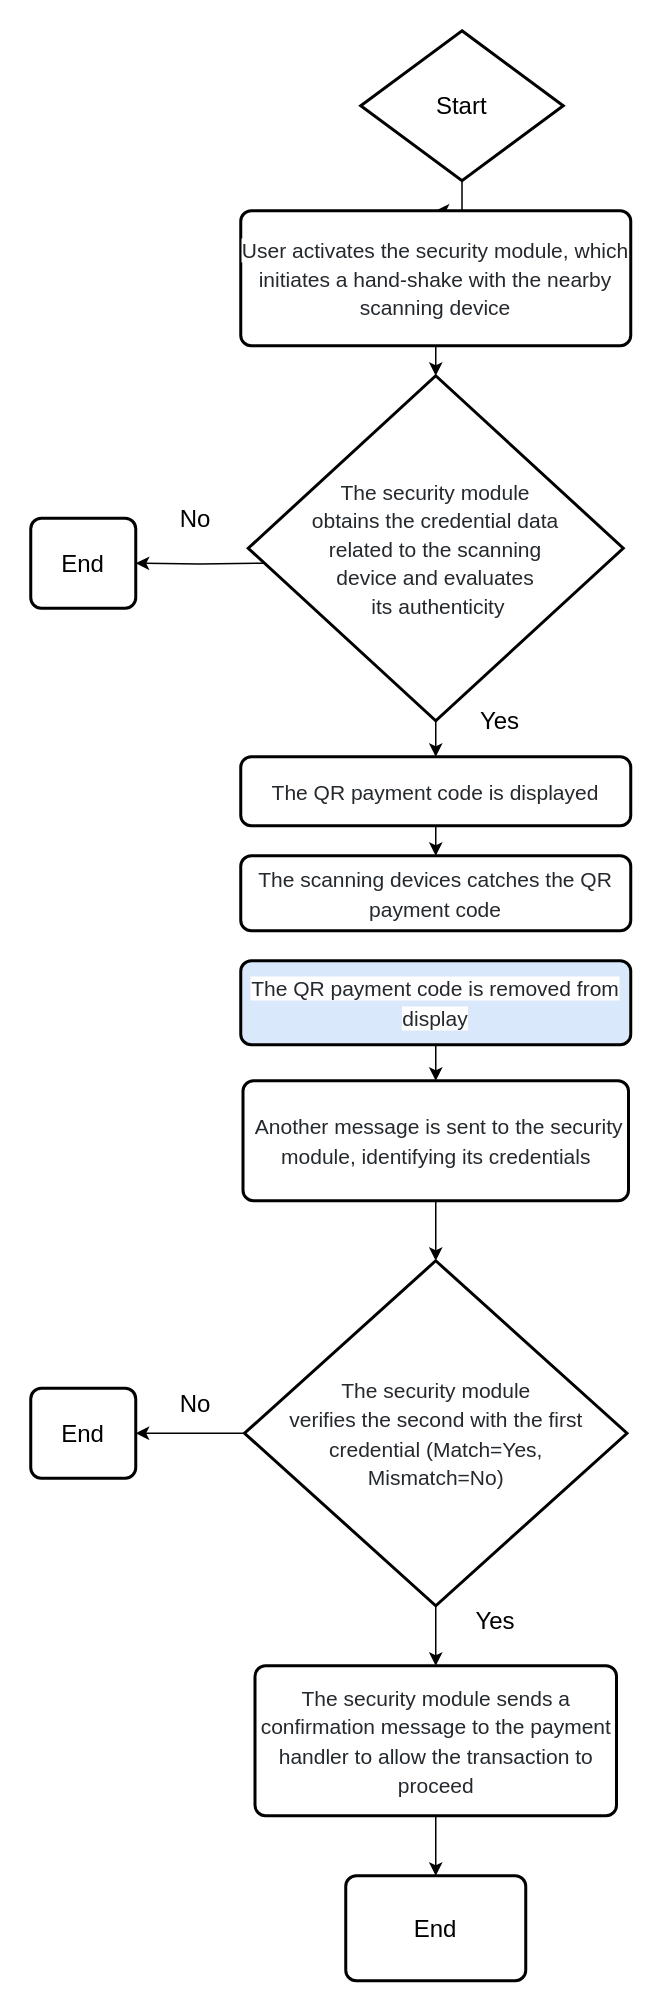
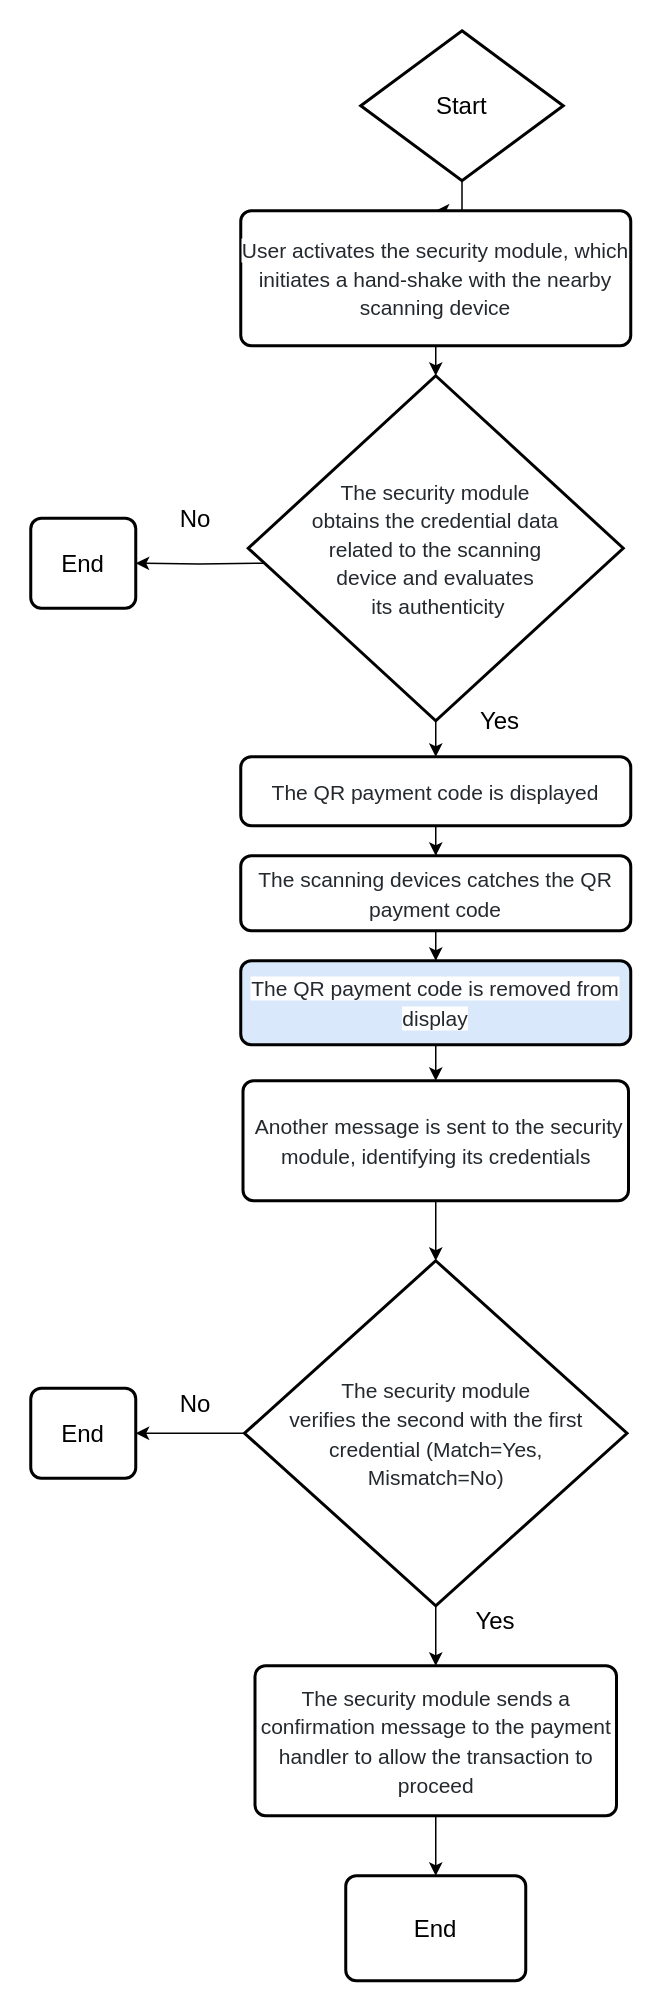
edge "The scanning devices catches the QR payment code" -> "The QR payment code is removed from display": added
